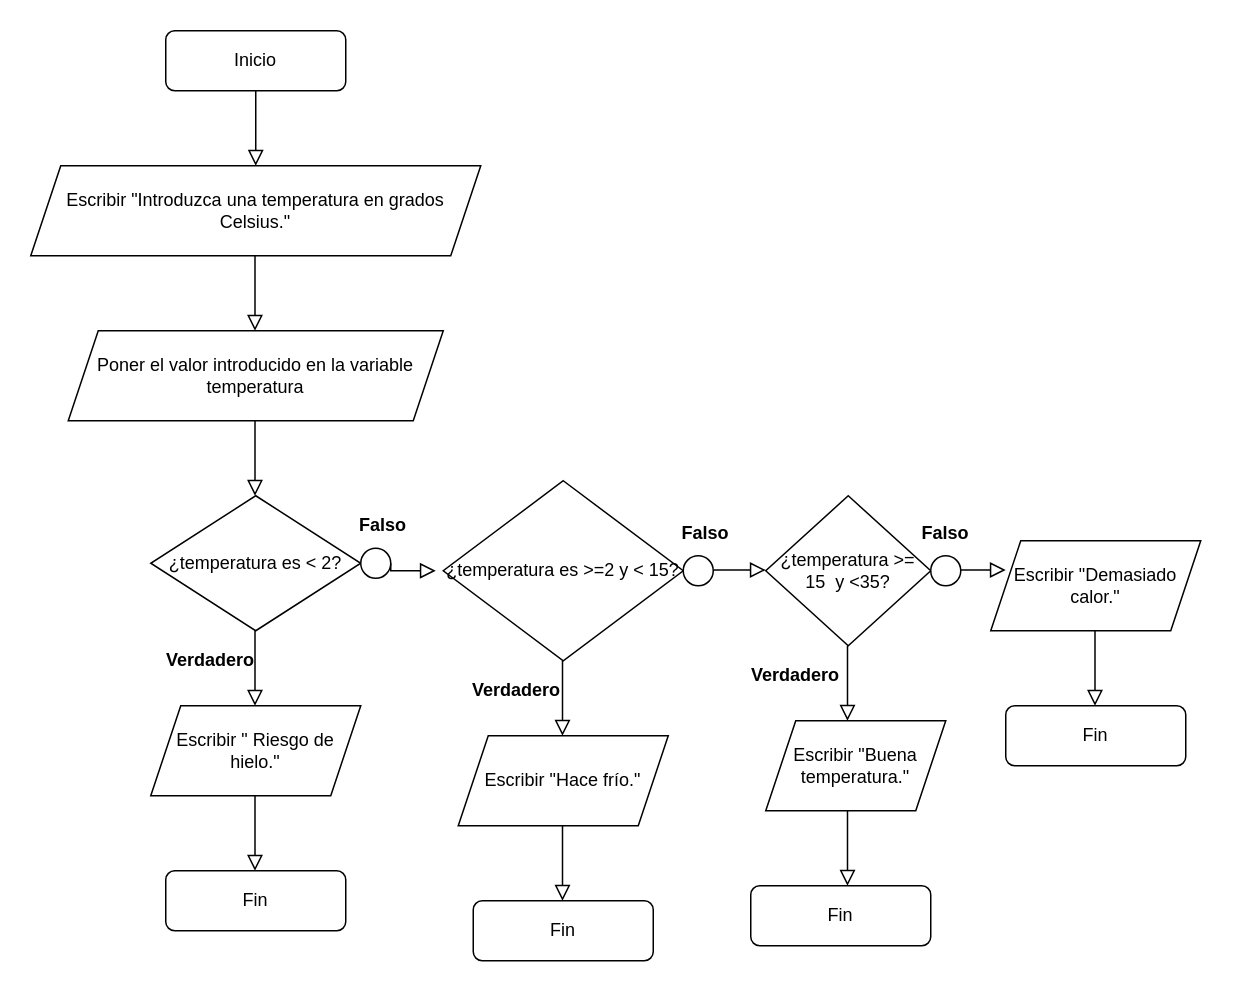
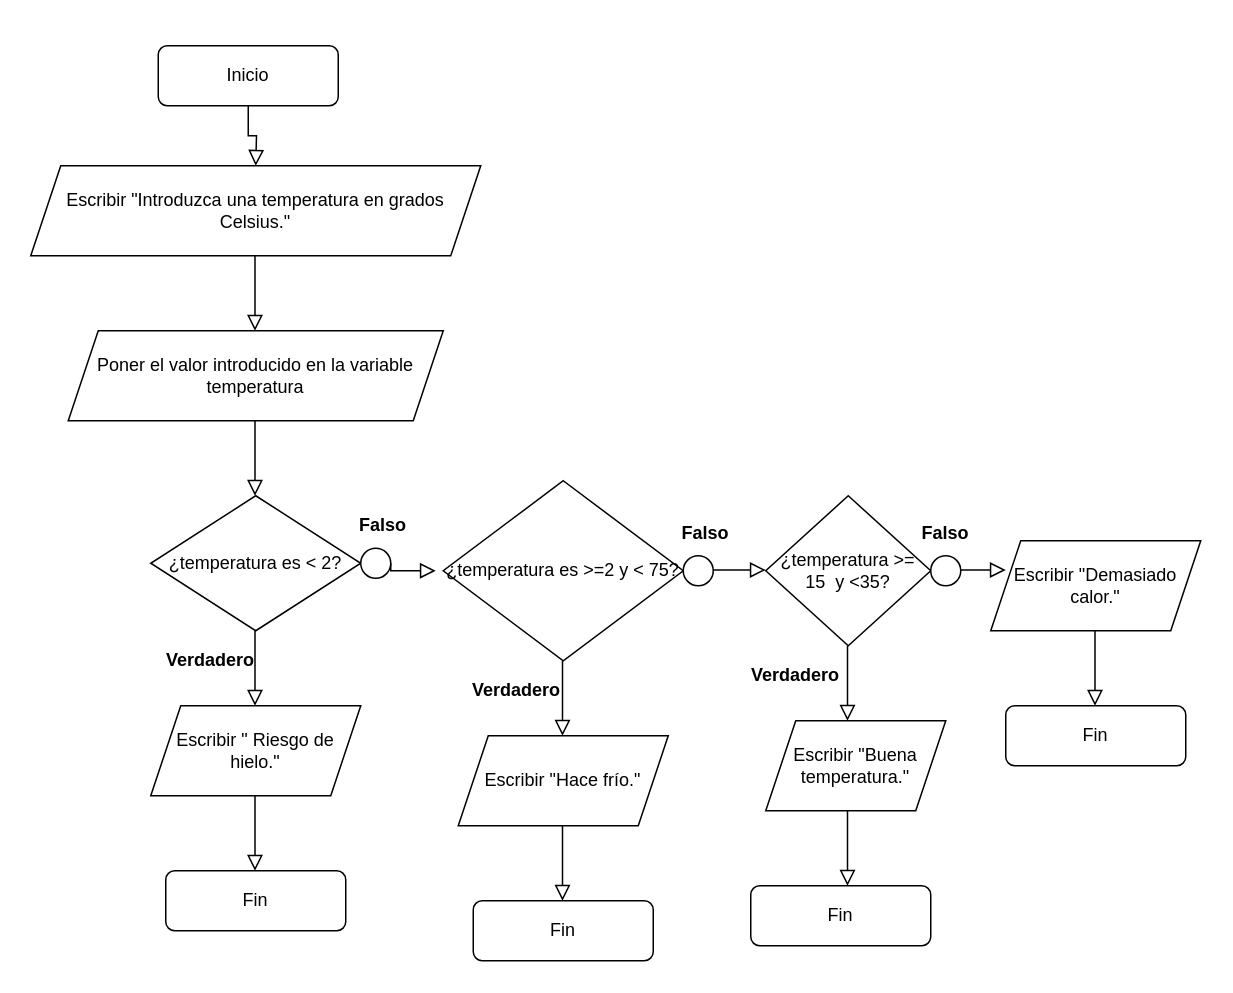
node "Inicio": moved (256, 61) -> (248, 76)
node "¿temperatura es >=2 y < 15?": label "¿temperatura es >=2 y < 15?" -> "¿temperatura es >=2 y < 75?"
